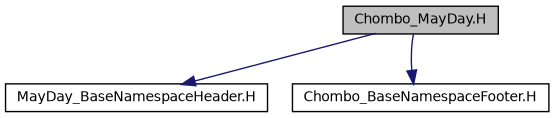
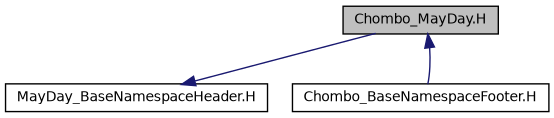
edge "Chombo_MayDay.H" -> "Chombo_BaseNamespaceFooter.H": reversed
